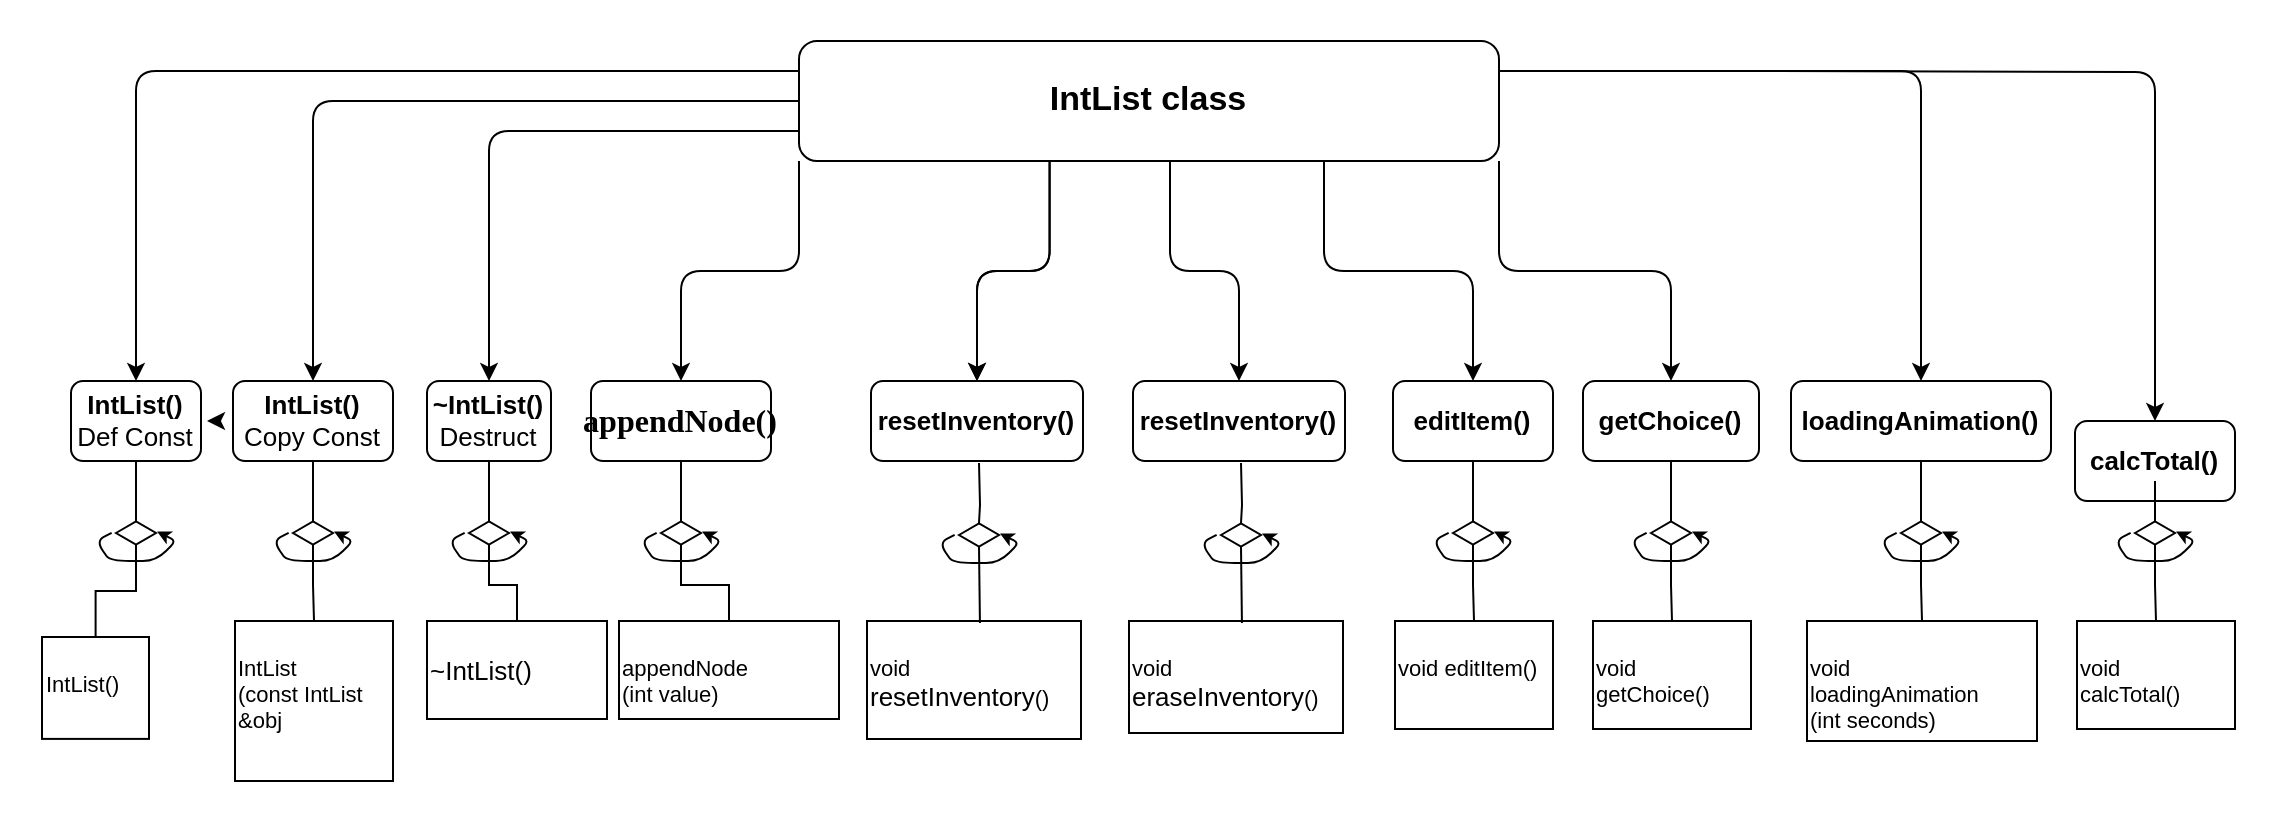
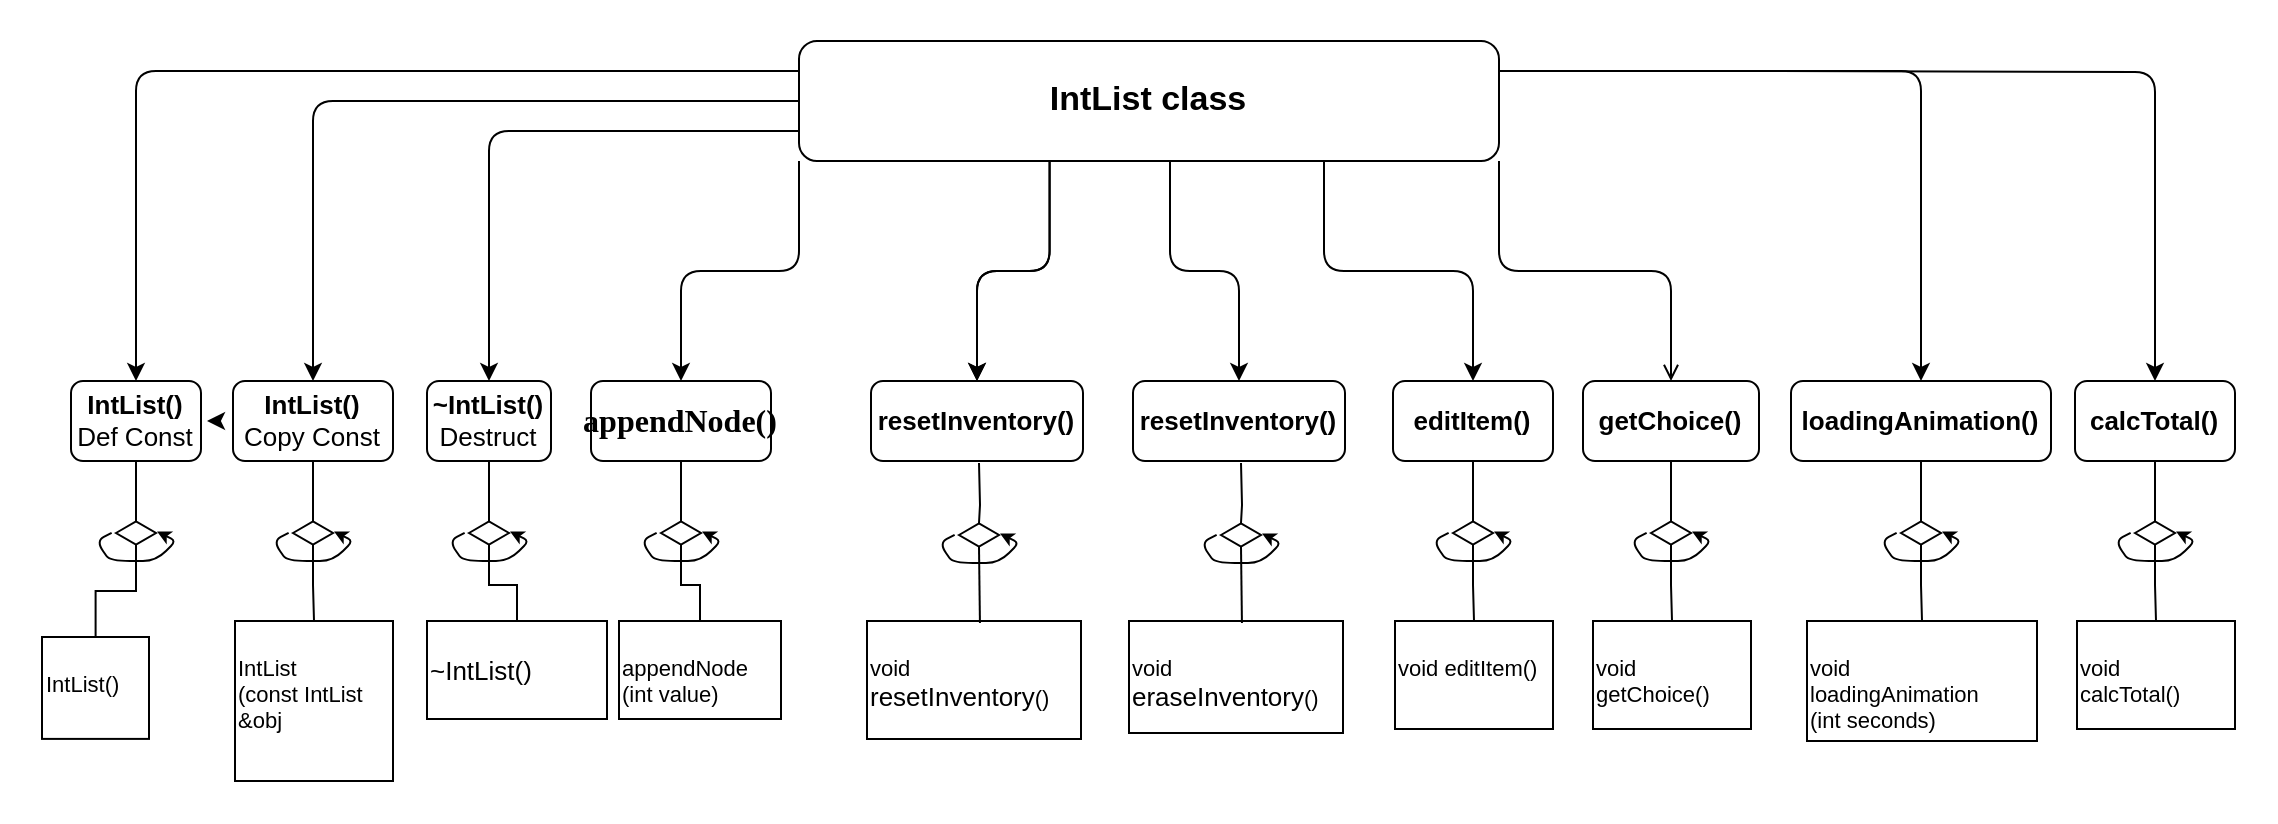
edge "IntList class" -> "getChoice()": arrowhead classic -> open
node "calcTotal()": moved (2155, 461) -> (2155, 421)
node "appendNode (int value)": size 220x98 -> 162x98
